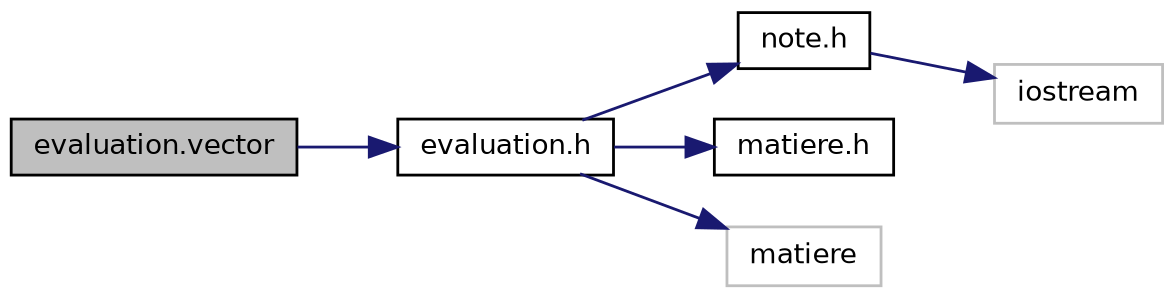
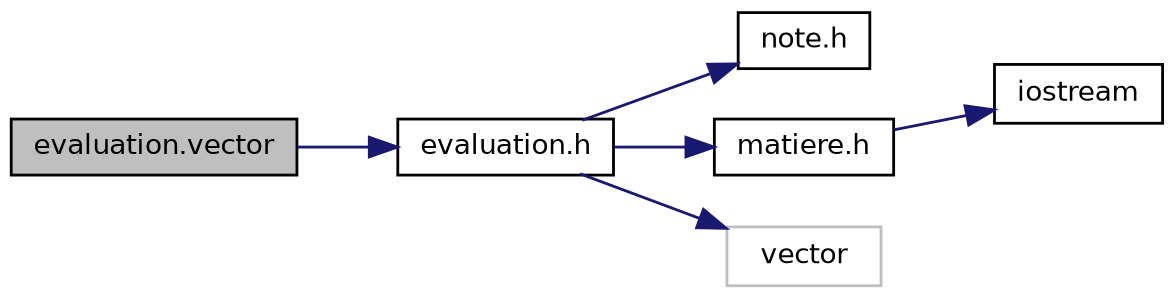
edge "note.h" -> "iostream": now "matiere.h" -> "iostream"
node "iostream": color grey75 -> black
node "matiere": label "matiere" -> "vector"
